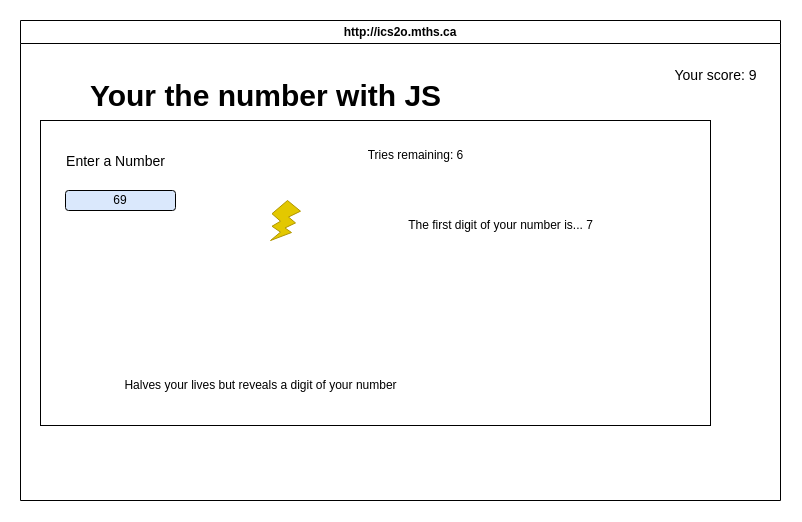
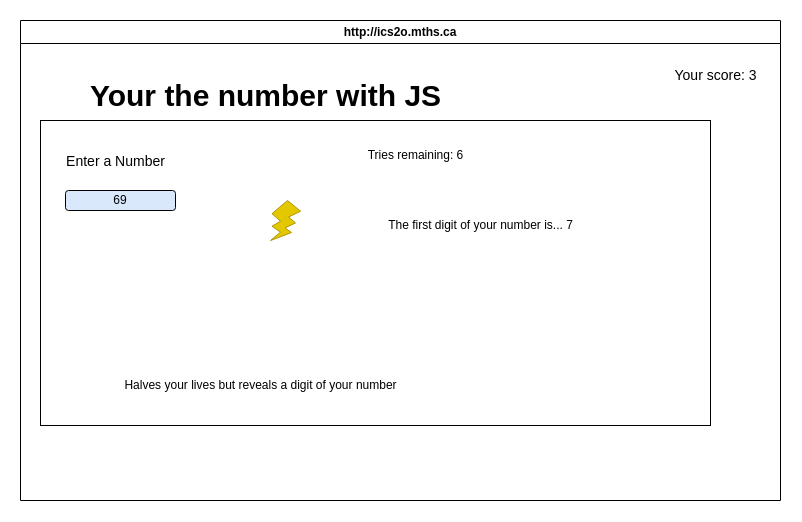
node "Your score: 9": label "Your score: 9" -> "Your score: 3"
node "The first digit of your number is... 7": moved (501, 226) -> (481, 226)
